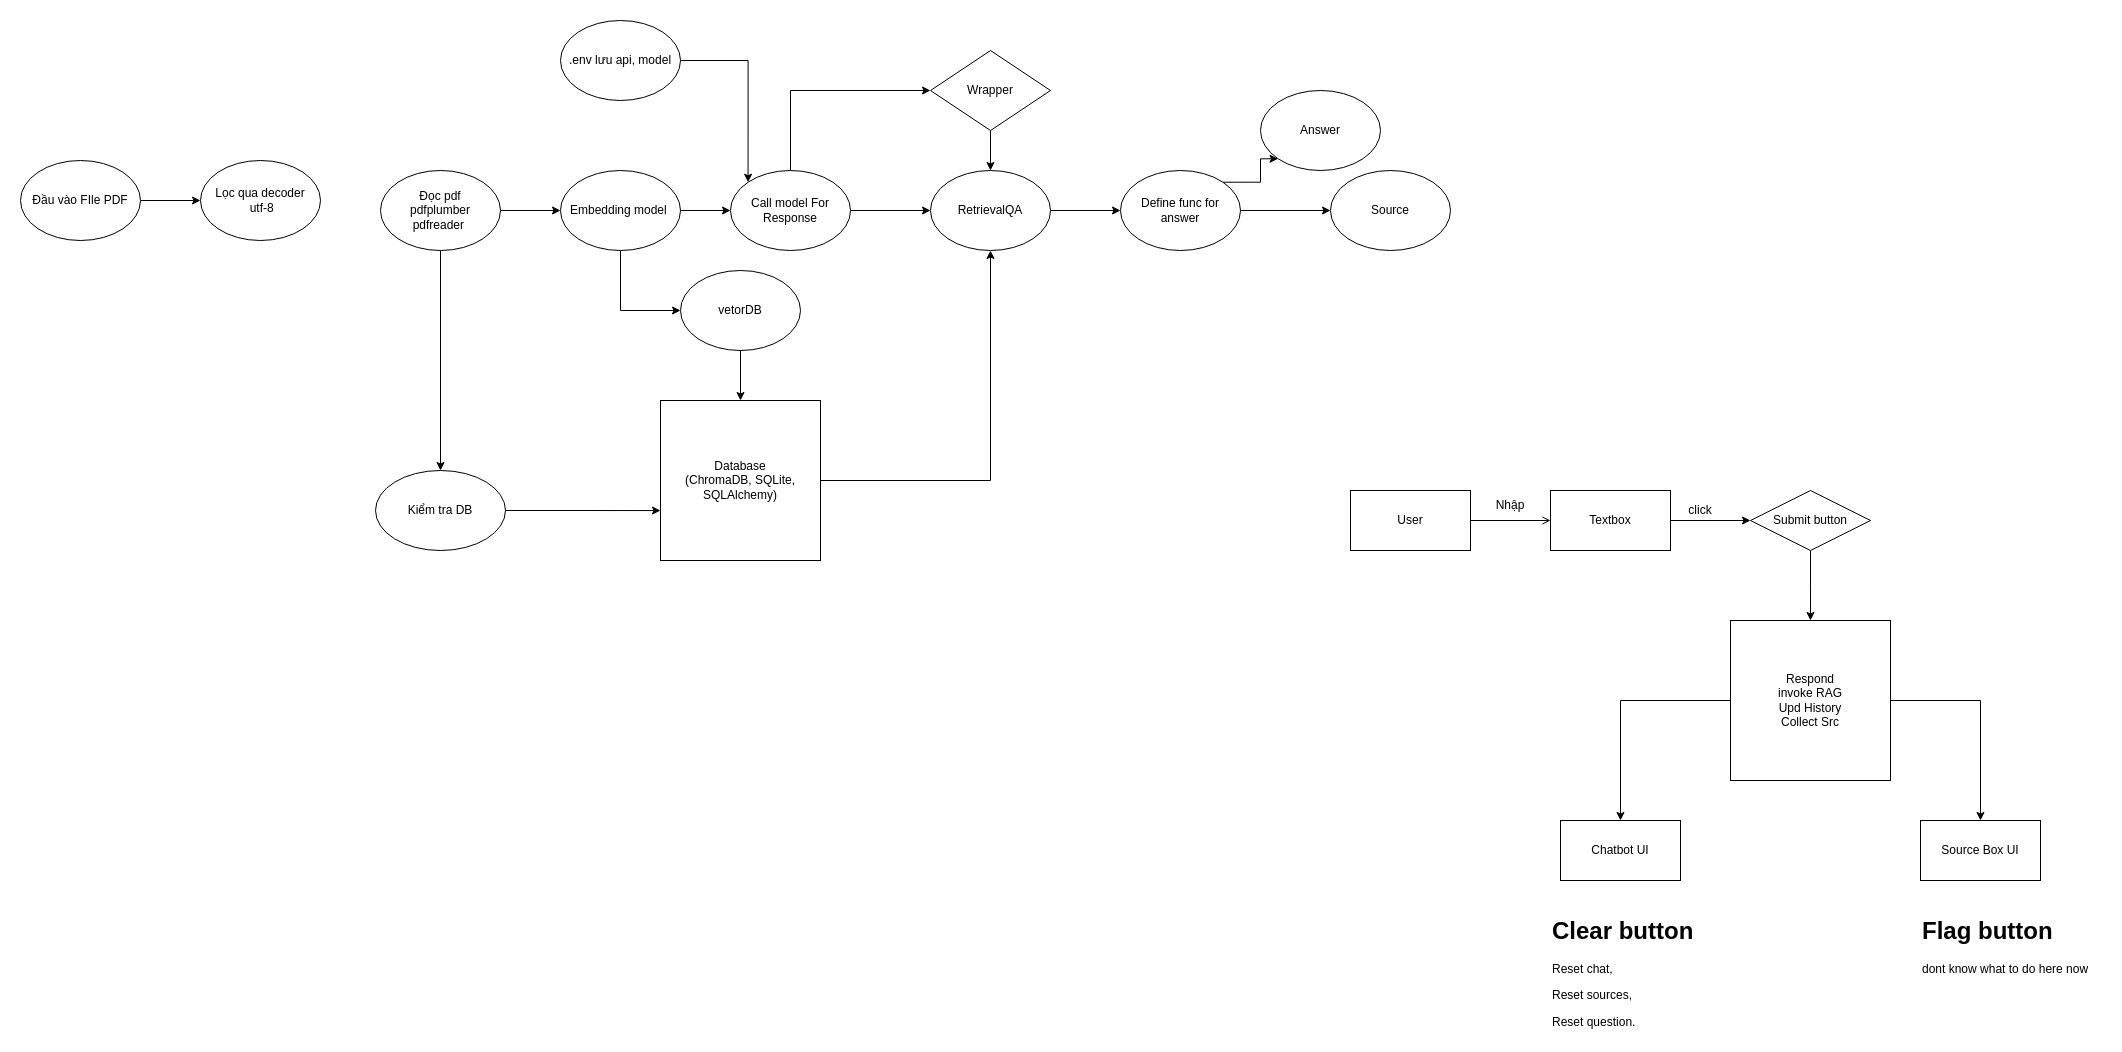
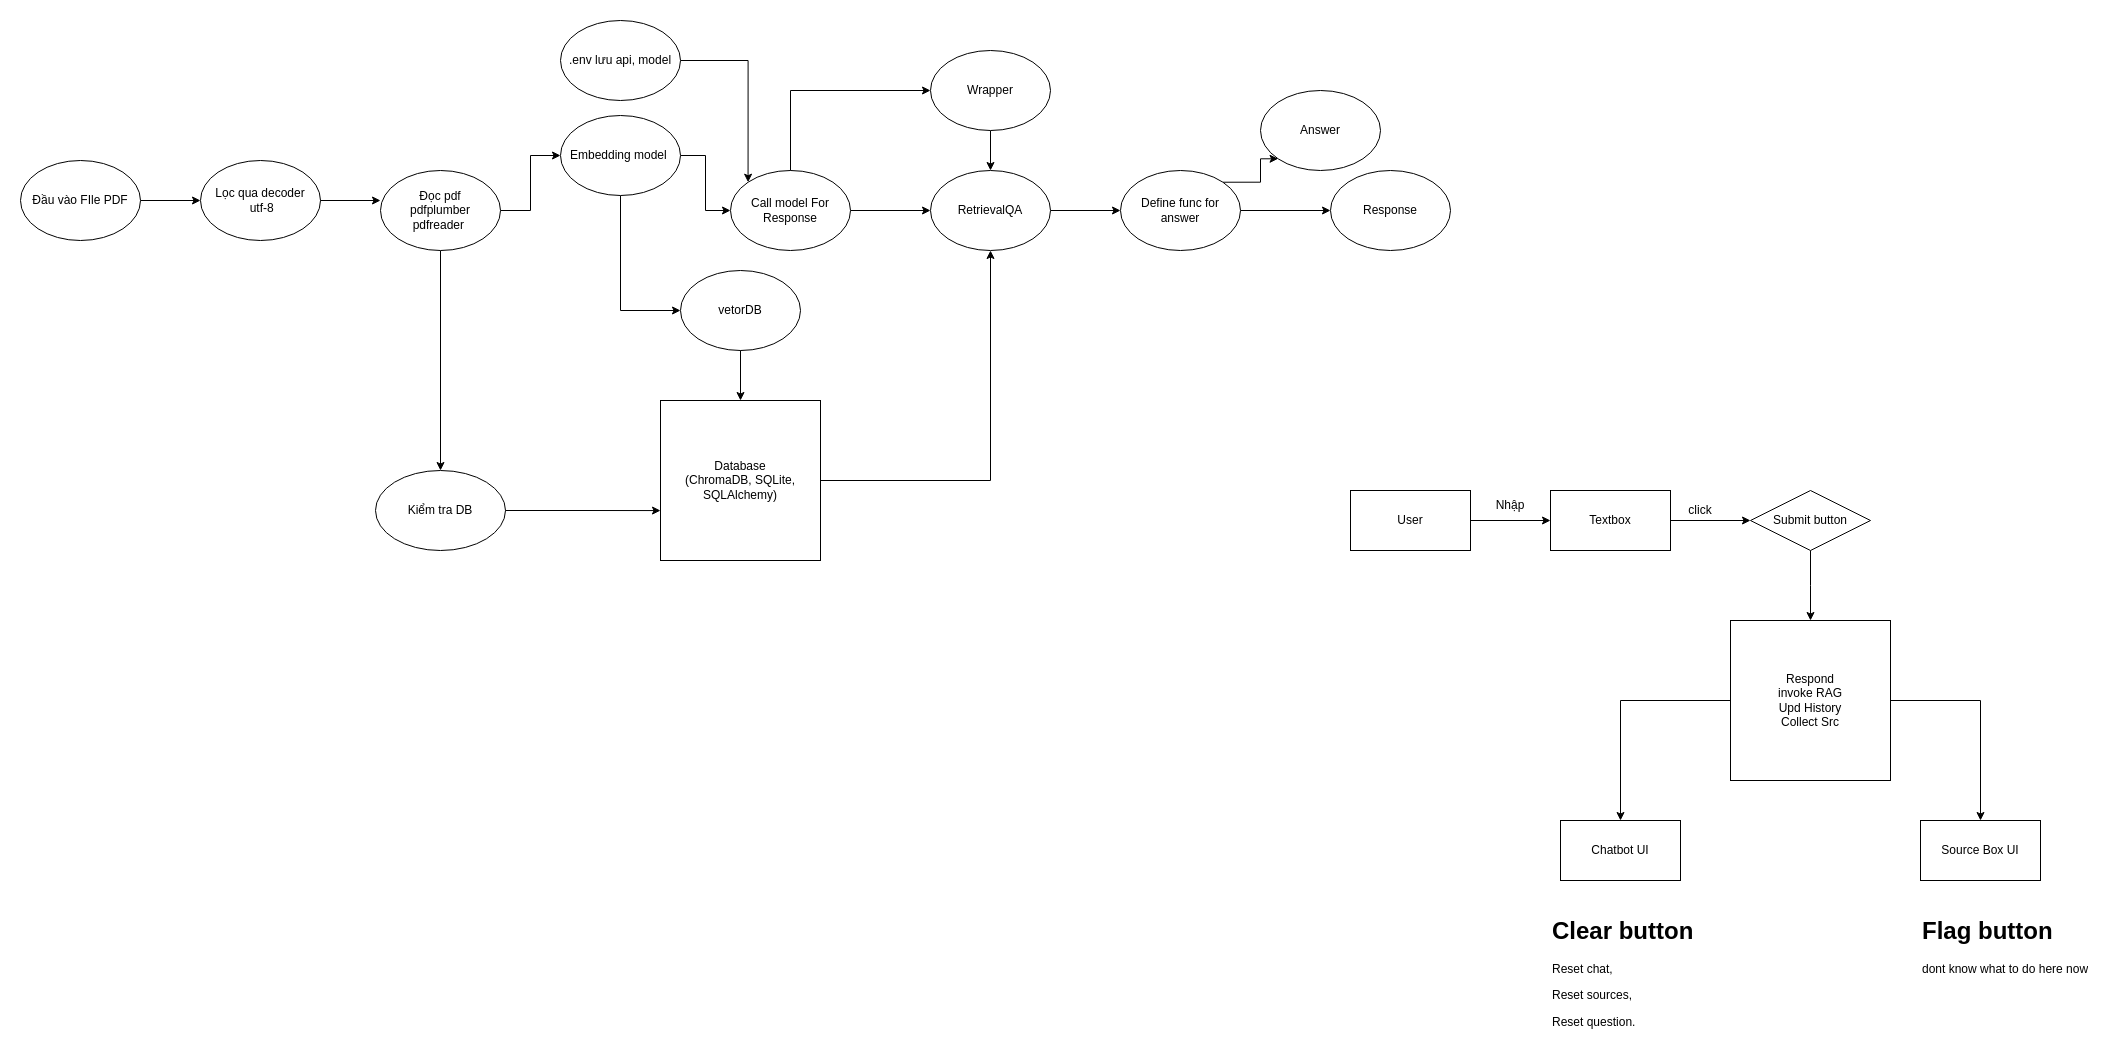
node "Wrapper": shape diamond -> ellipse
edge "Lọc qua decoder utf-8" -> "Đọc pdf pdfplumber pdfreader": added
node "Embedding model": moved (621, 211) -> (621, 156)
node "Source": label "Source" -> "Response"
edge "User" -> "Textbox": arrowhead open -> classic
